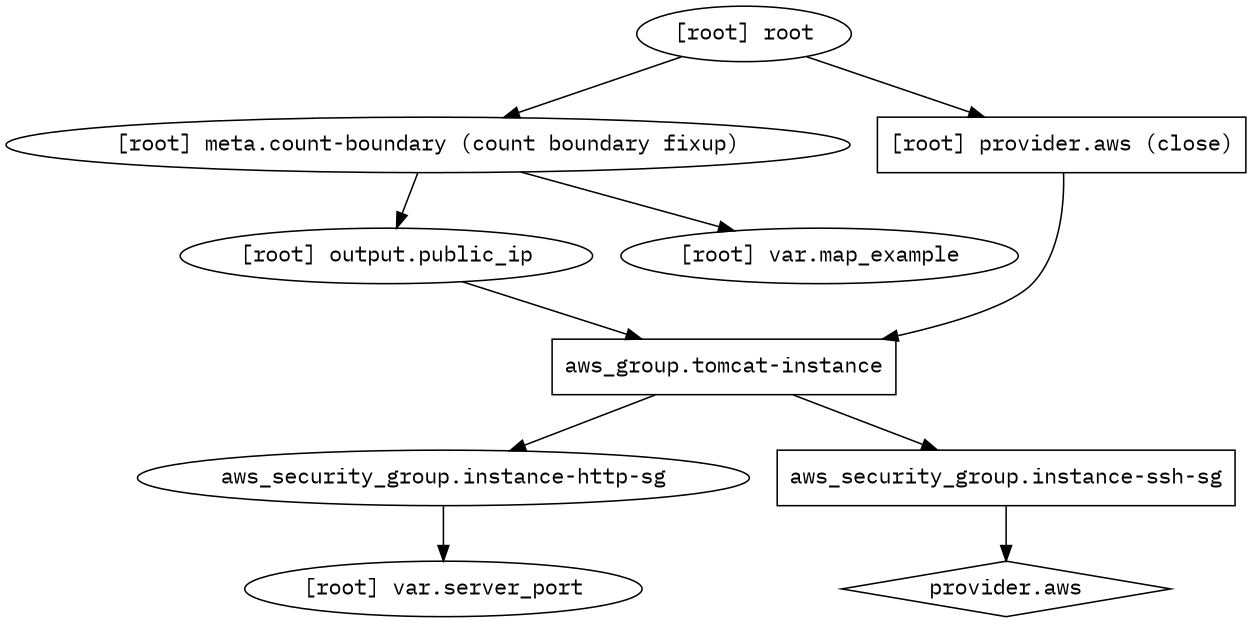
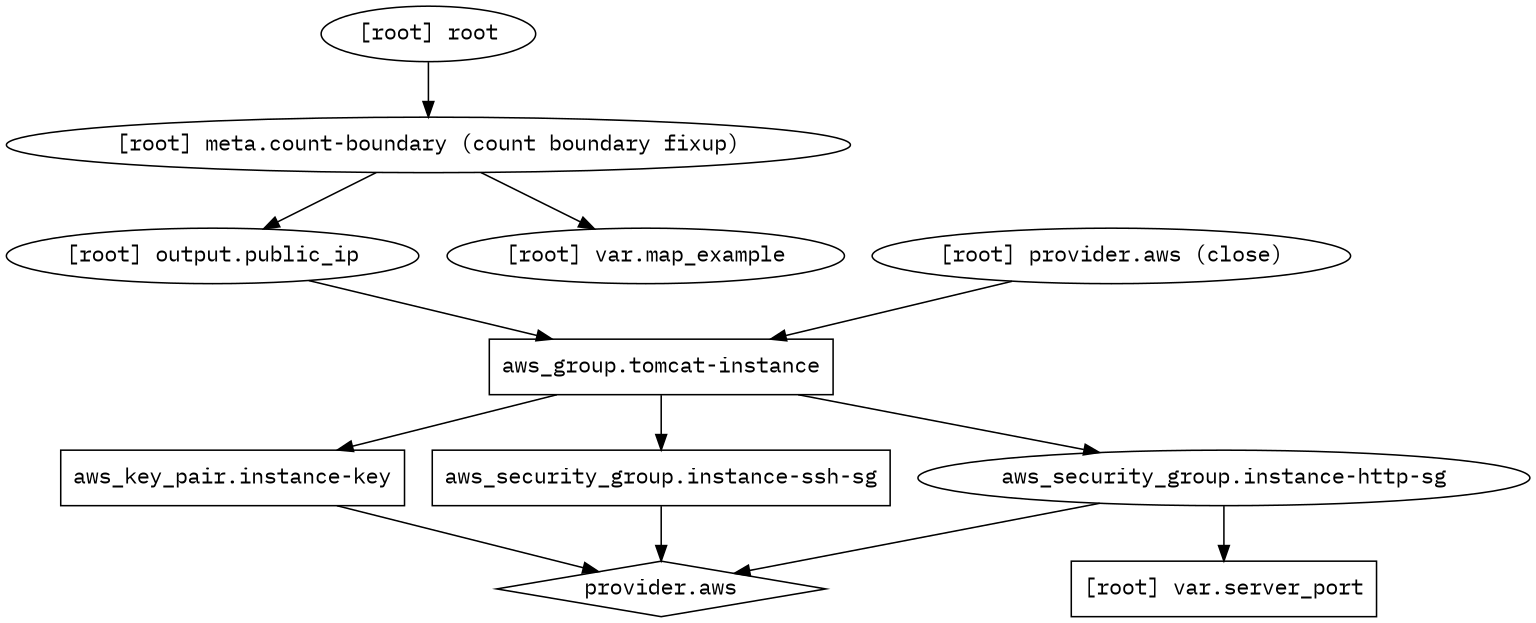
edge "[root] root" -> "[root] provider.aws (close)": removed
node "[root] provider.aws (close)": shape box -> ellipse
node "aws_key_pair.instance-key": added
edge "aws_security_group.instance-http-sg" -> "provider.aws": added
node "[root] var.server_port": shape ellipse -> box
